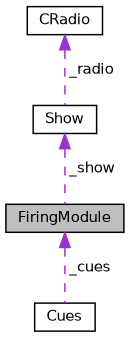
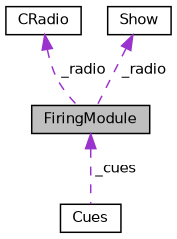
edge "Show" -> "CRadio": now "FiringModule" -> "CRadio"
edge "FiringModule" -> "Show": label " _show" -> " _radio"
